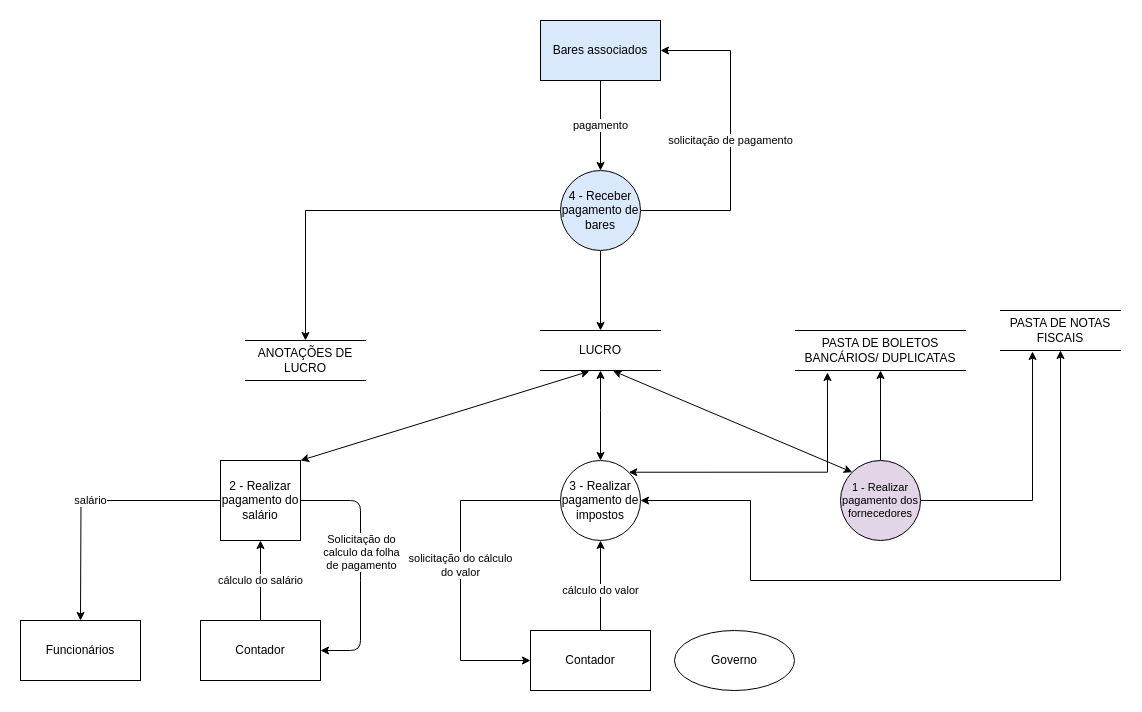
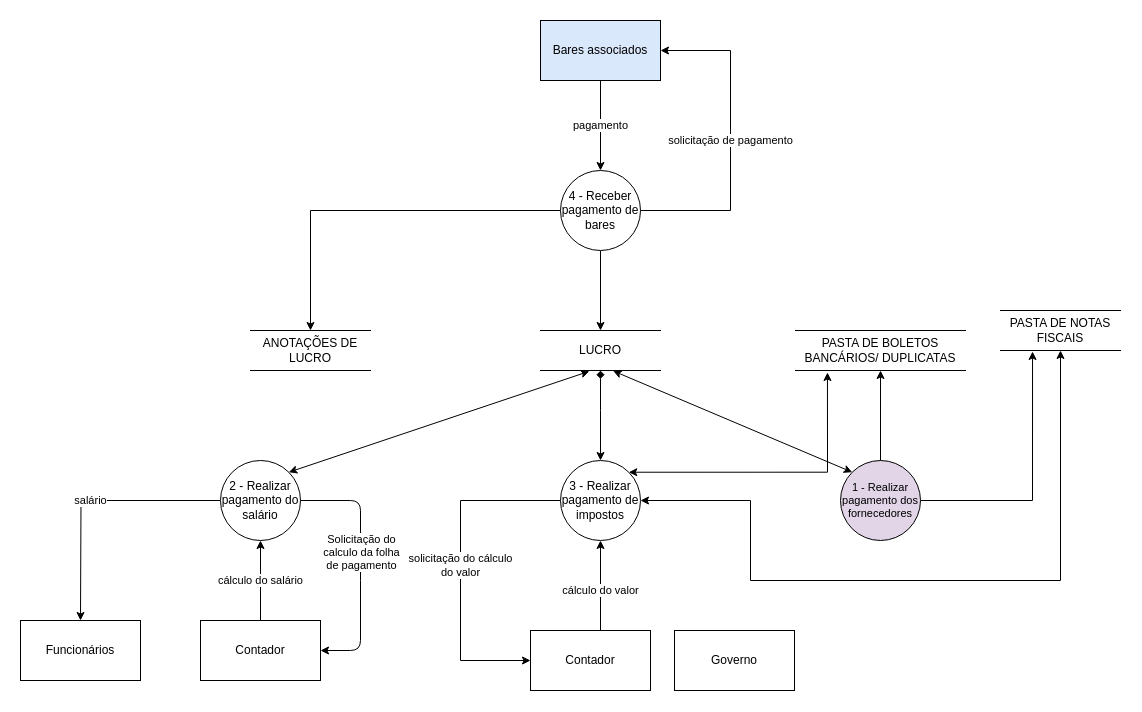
node "4 - Receber pagamento de bares": fillcolor #dae8fc -> #ffffff
node "ANOTAÇÕES DE LUCRO": moved (306, 361) -> (311, 351)
edge "LUCRO" -- "3 - Realizar pagamento de impostos": arrowhead classic -> diamond
node "2 - Realizar pagamento do salário": shape rectangle -> ellipse
node "Governo": shape ellipse -> rectangle
